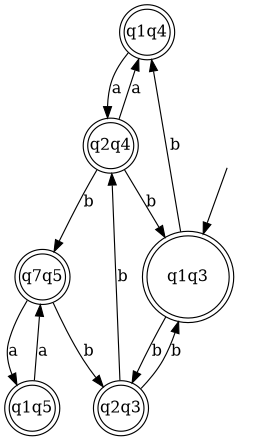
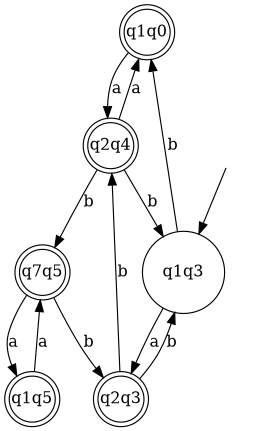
node "q1q4": label "q1q4" -> "q1q0"
node "q1q3": shape doublecircle -> circle
edge "q1q3" -> "q2q3": label "b" -> "a"
